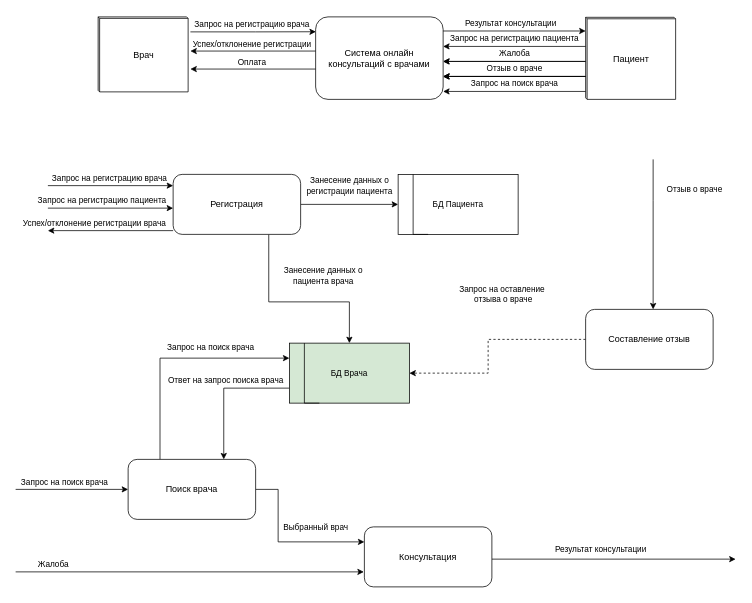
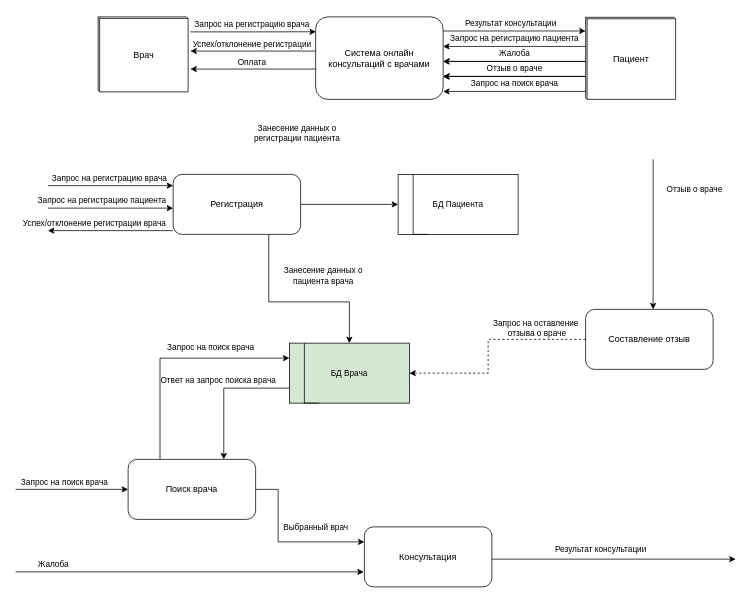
node "Занесение данных о регистрации пациента": moved (349, 186) -> (297, 133)
node "Запрос на оставление отзыва о враче": moved (503, 294) -> (537, 328)
node "Ответ на запрос поиска врача": moved (225, 381) -> (218, 381)
